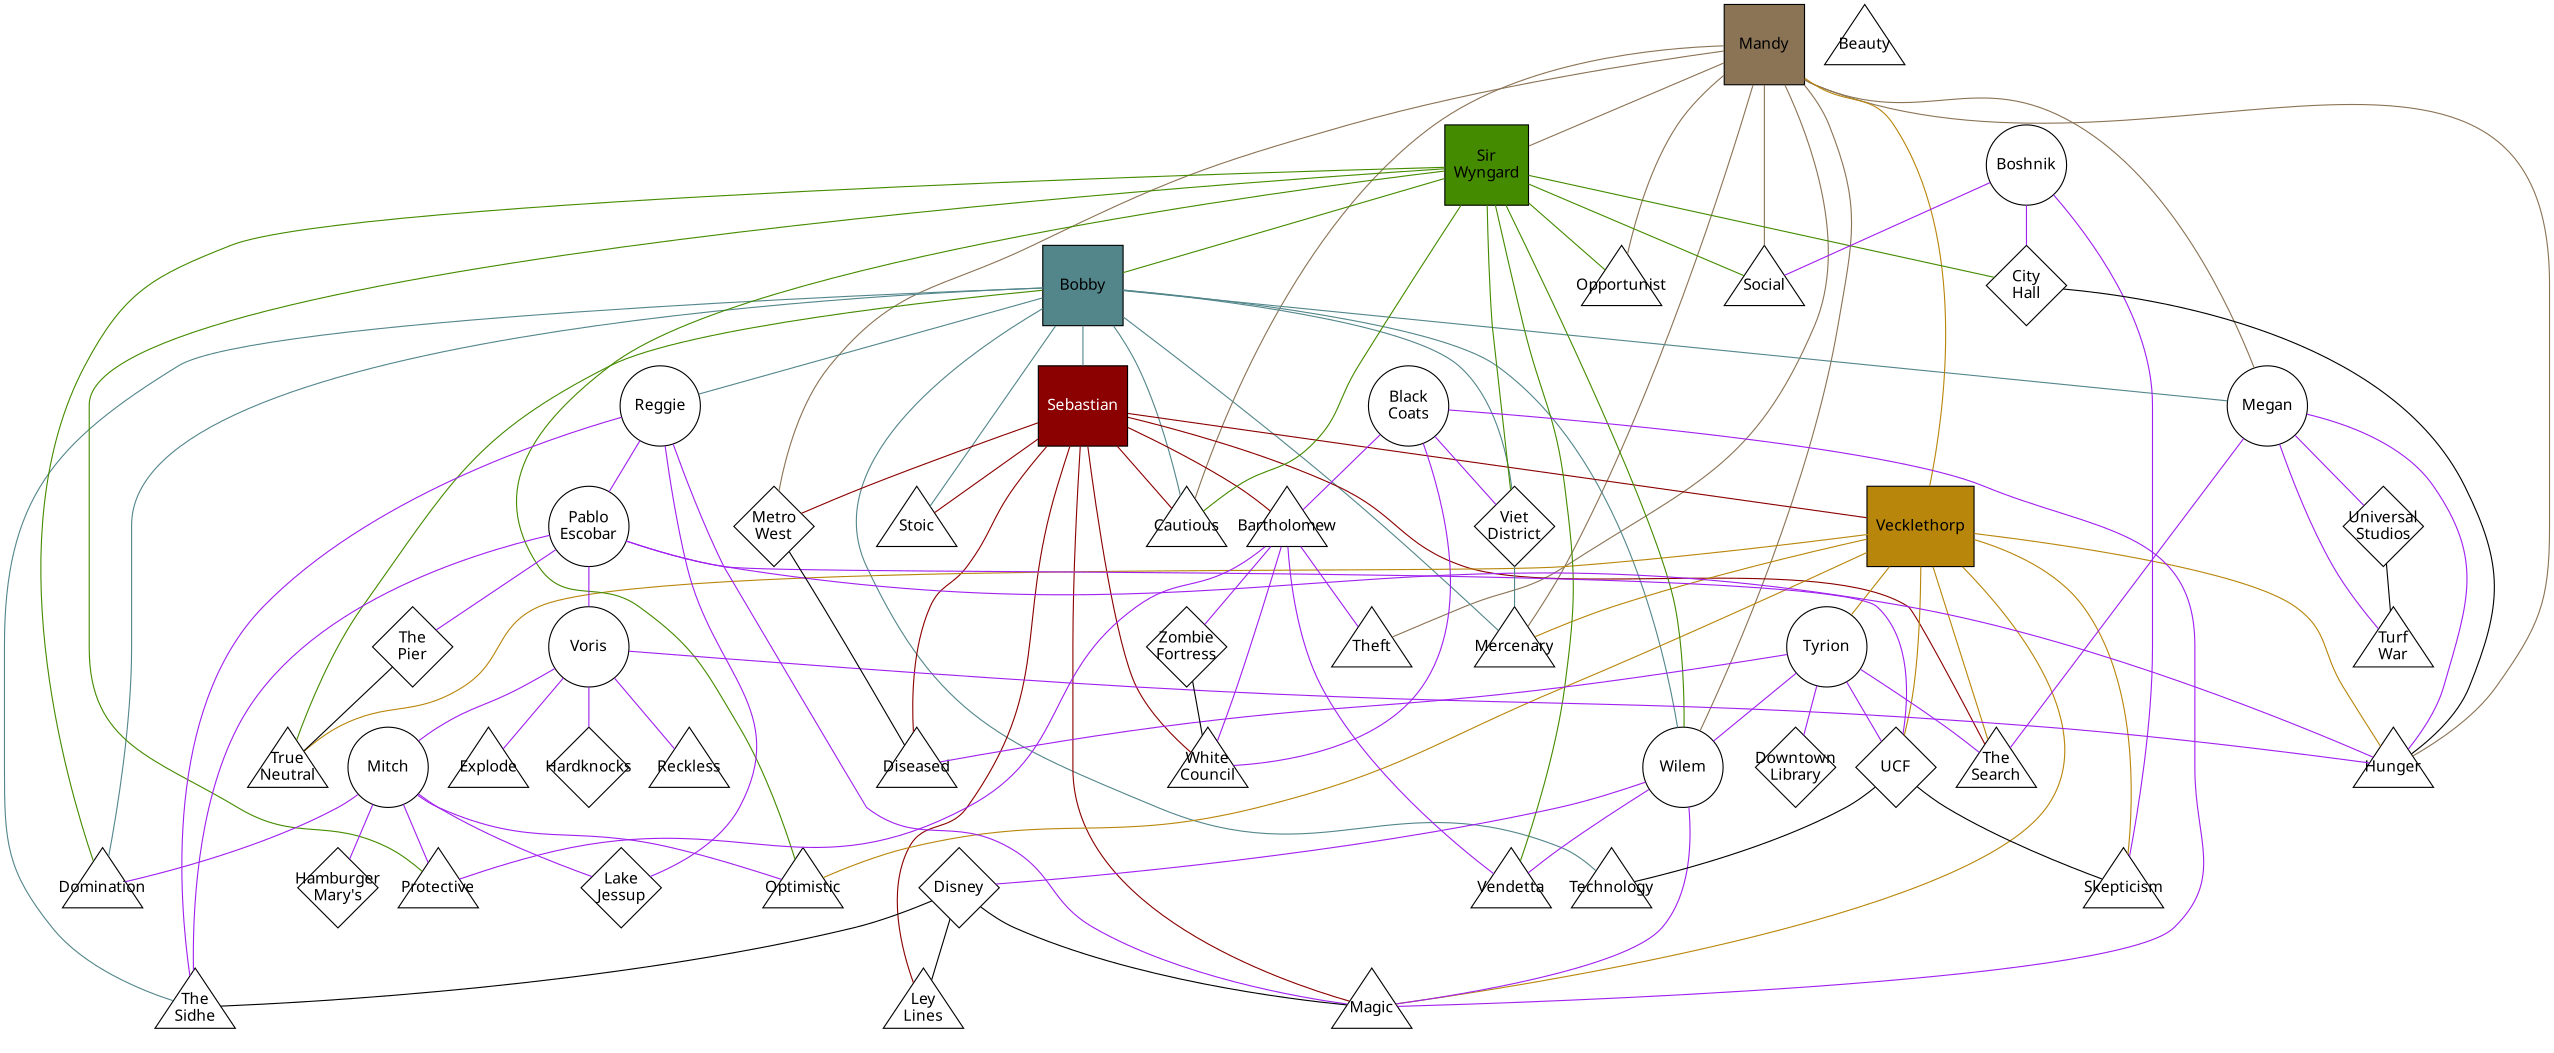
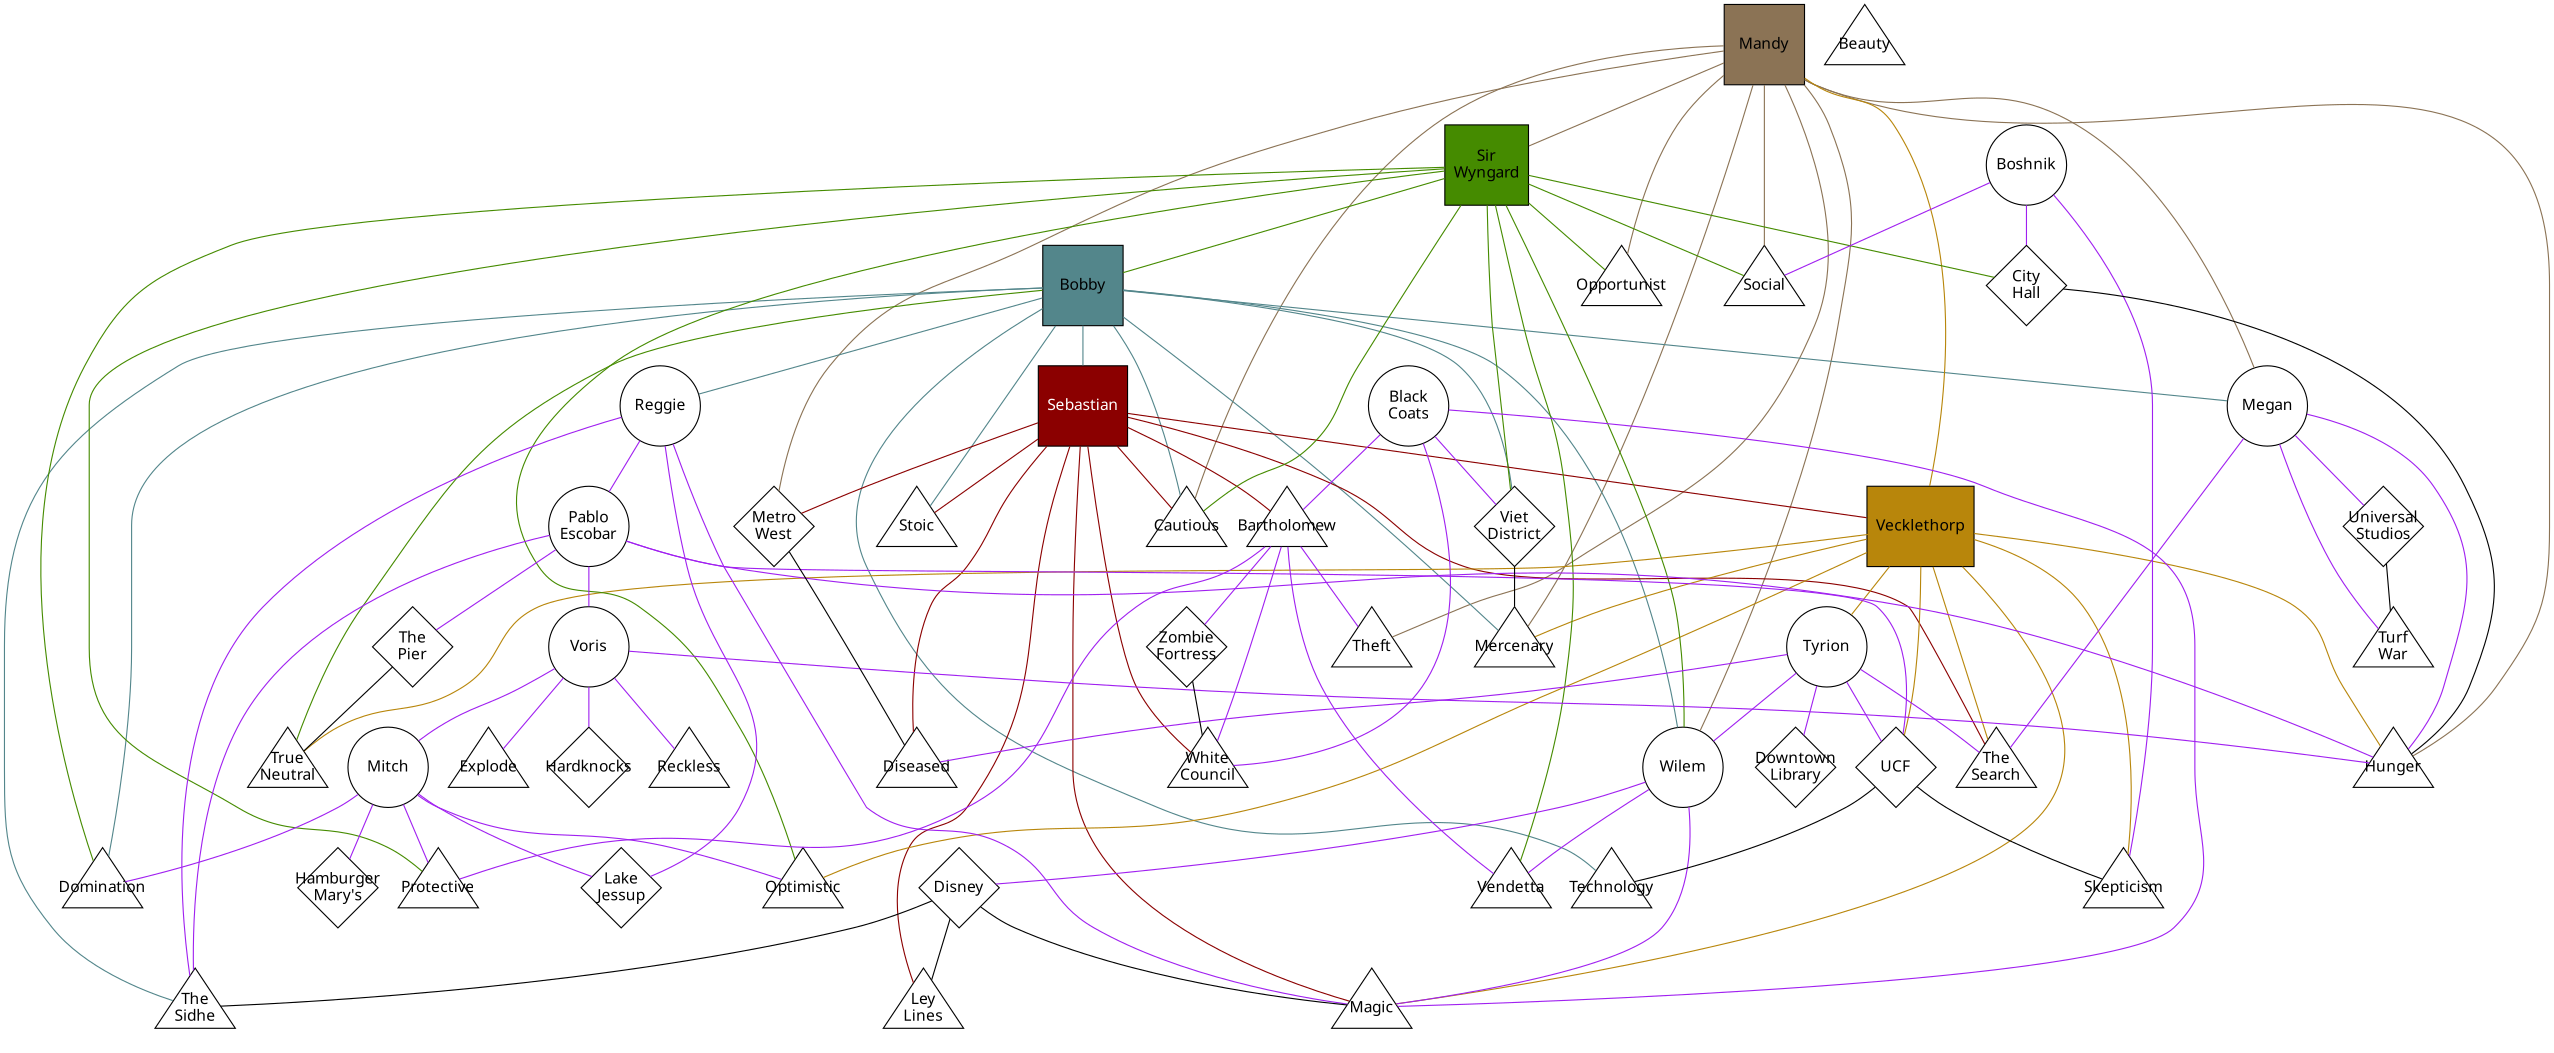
edge "Viet District" -- "Mercenary": color cadetblue4 -> black
